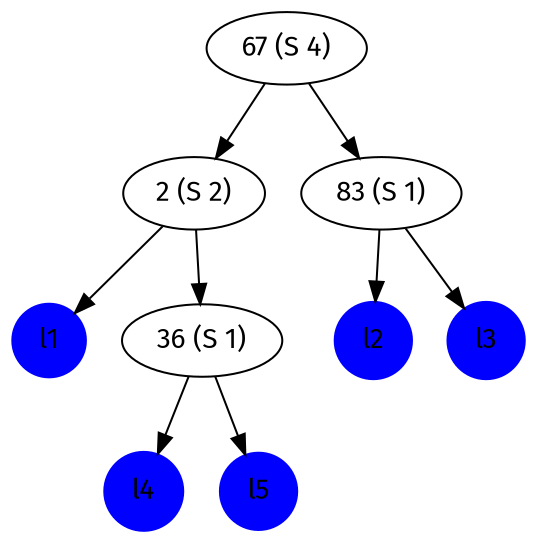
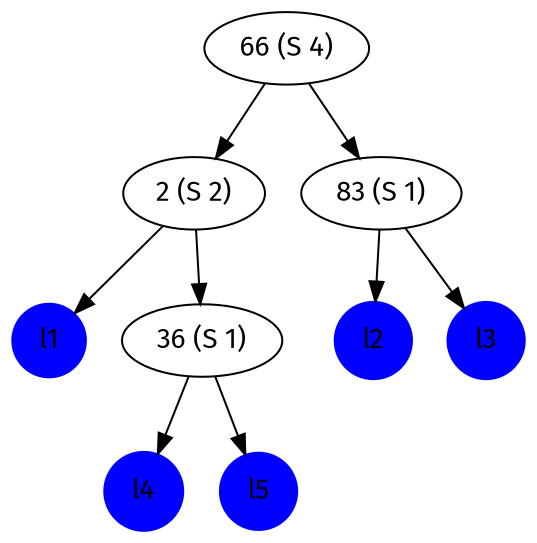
node "67 (S 4)": label "67 (S 4)" -> "66 (S 4)"
